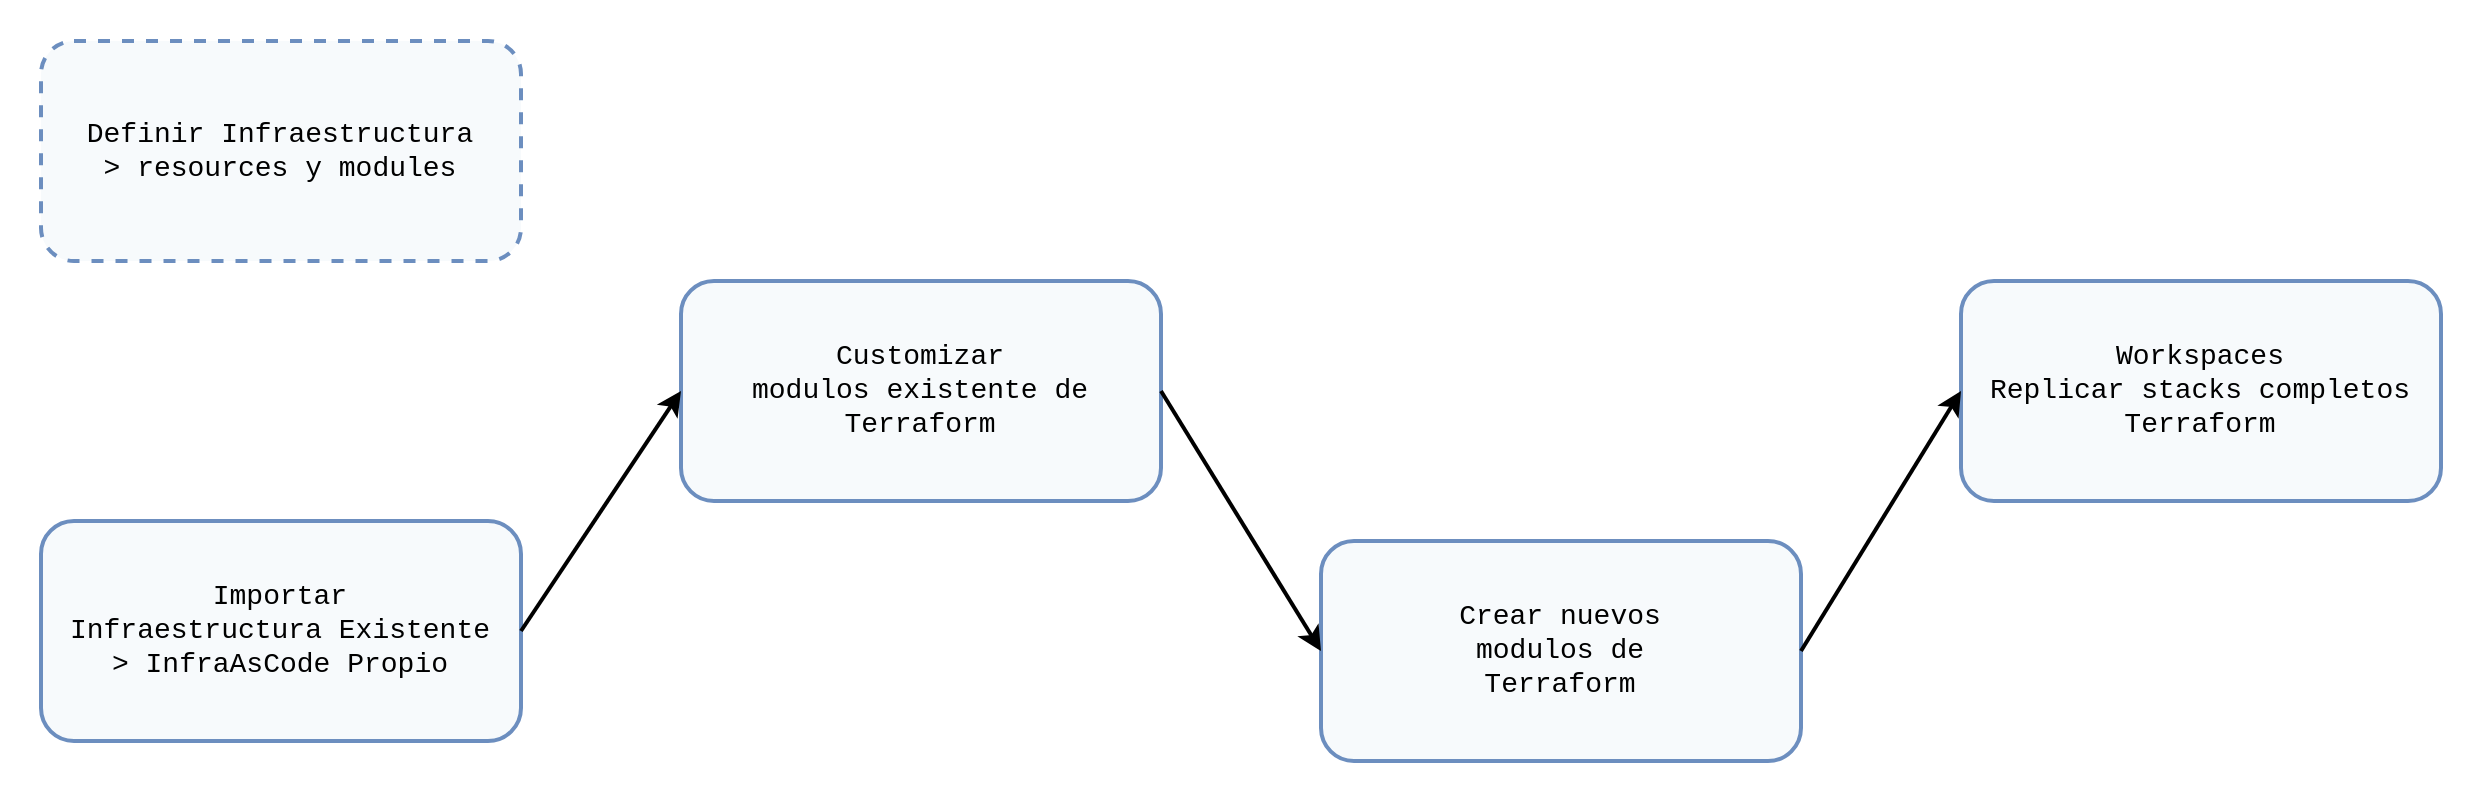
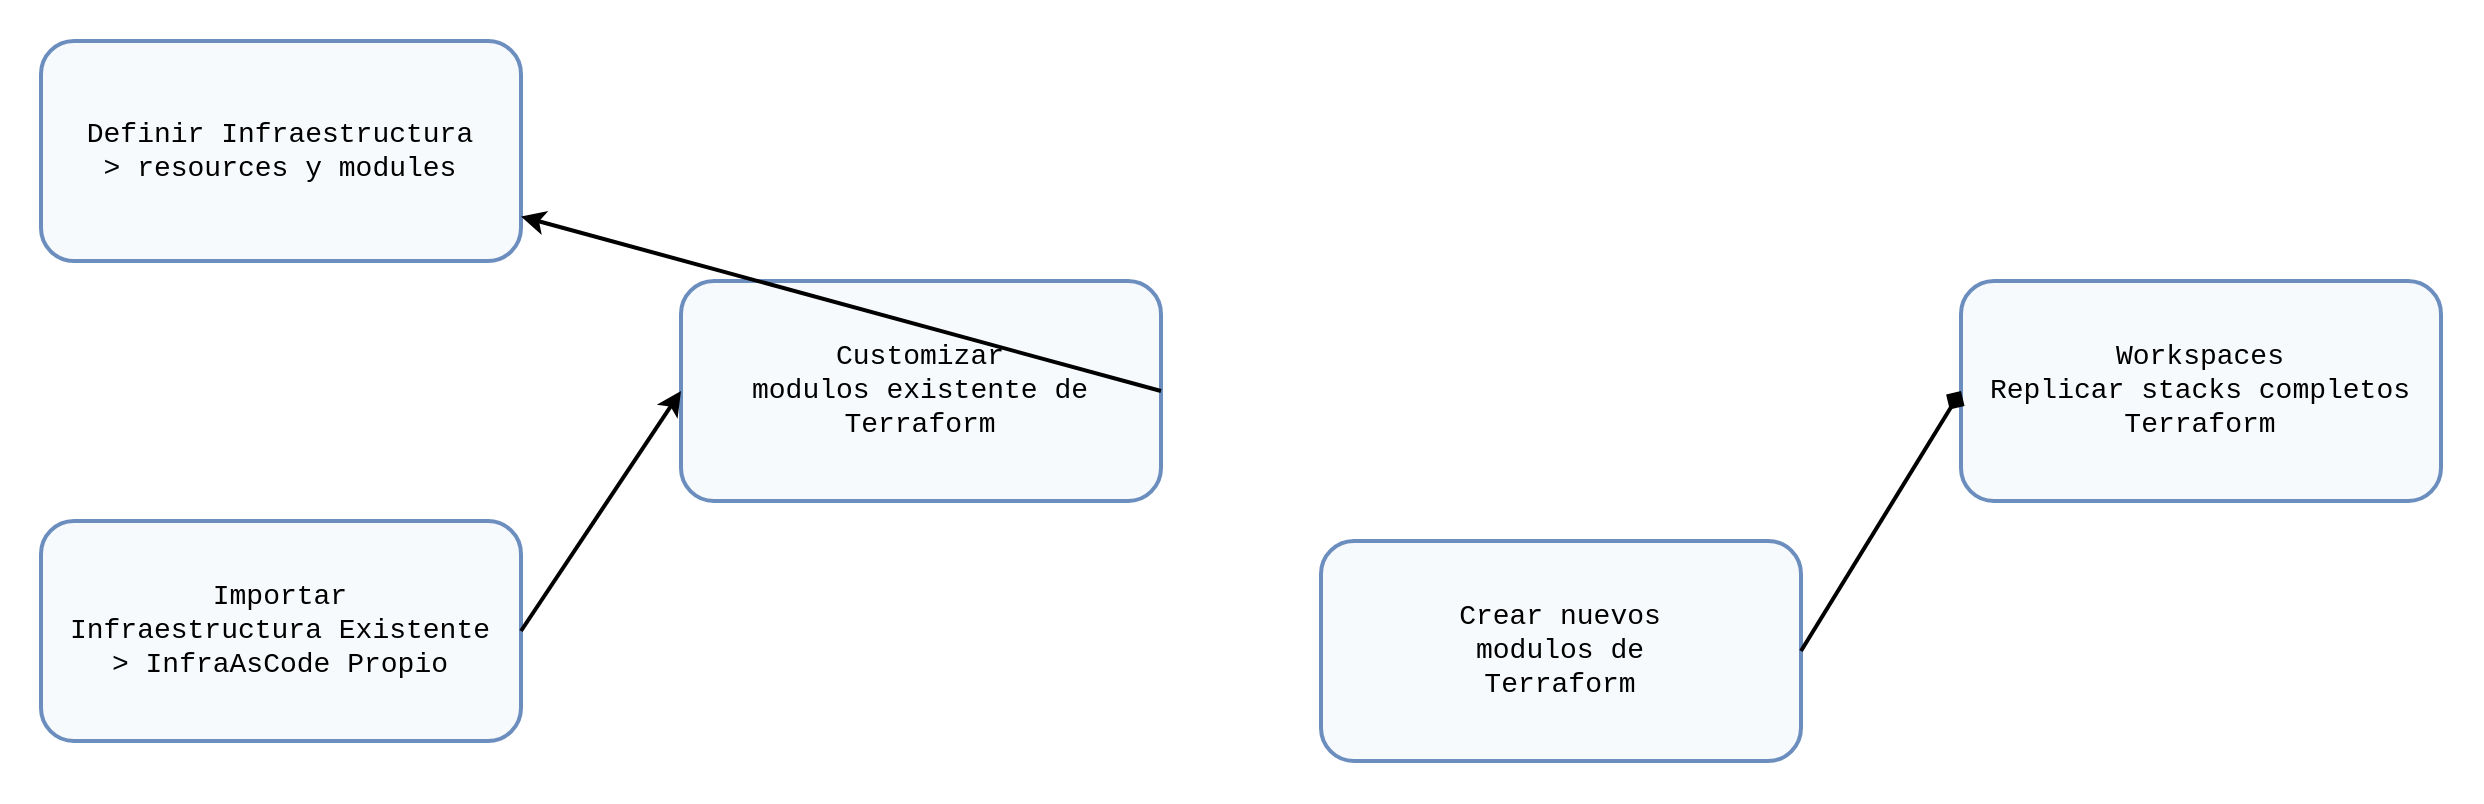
node "Definir Infraestructura > resources y modules": style dashed -> solid
edge "Crear nuevos modulos de Terraform" -> "Workspaces Replicar stacks completos Terraform": arrowhead classic -> diamond
edge "Customizar modulos existente de Terraform" -> "Crear nuevos modulos de Terraform": now "Customizar modulos existente de Terraform" -> "Definir Infraestructura > resources y modules"
